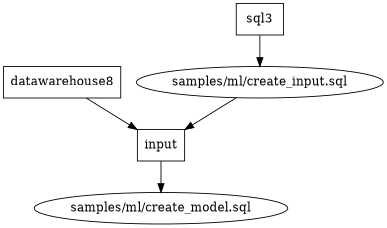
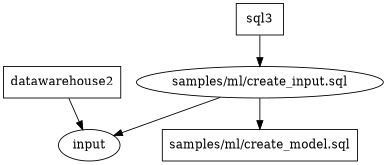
node "datawarehouse8": label "datawarehouse8" -> "datawarehouse2"
node "input": shape box -> ellipse
edge "input" -> "samples/ml/create_model.sql": now "samples/ml/create_input.sql" -> "samples/ml/create_model.sql"
node "samples/ml/create_model.sql": shape ellipse -> box
